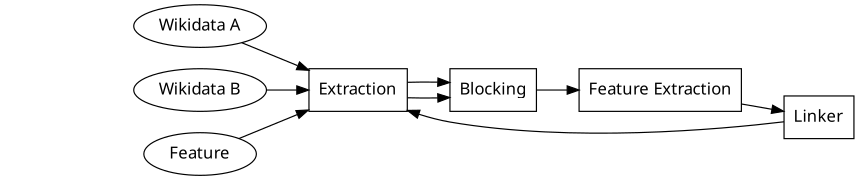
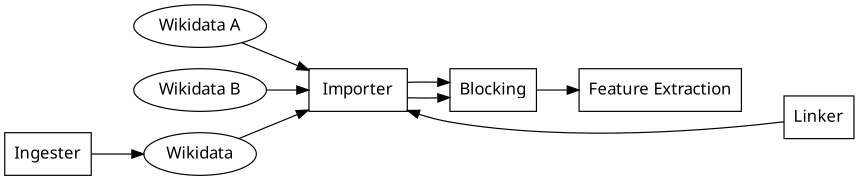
node "Extraction": label "Extraction" -> "Importer"
edge "Feature Extraction" -> "Linker": removed
node "Ingester": added
node "Feature": label "Feature" -> "Wikidata"
